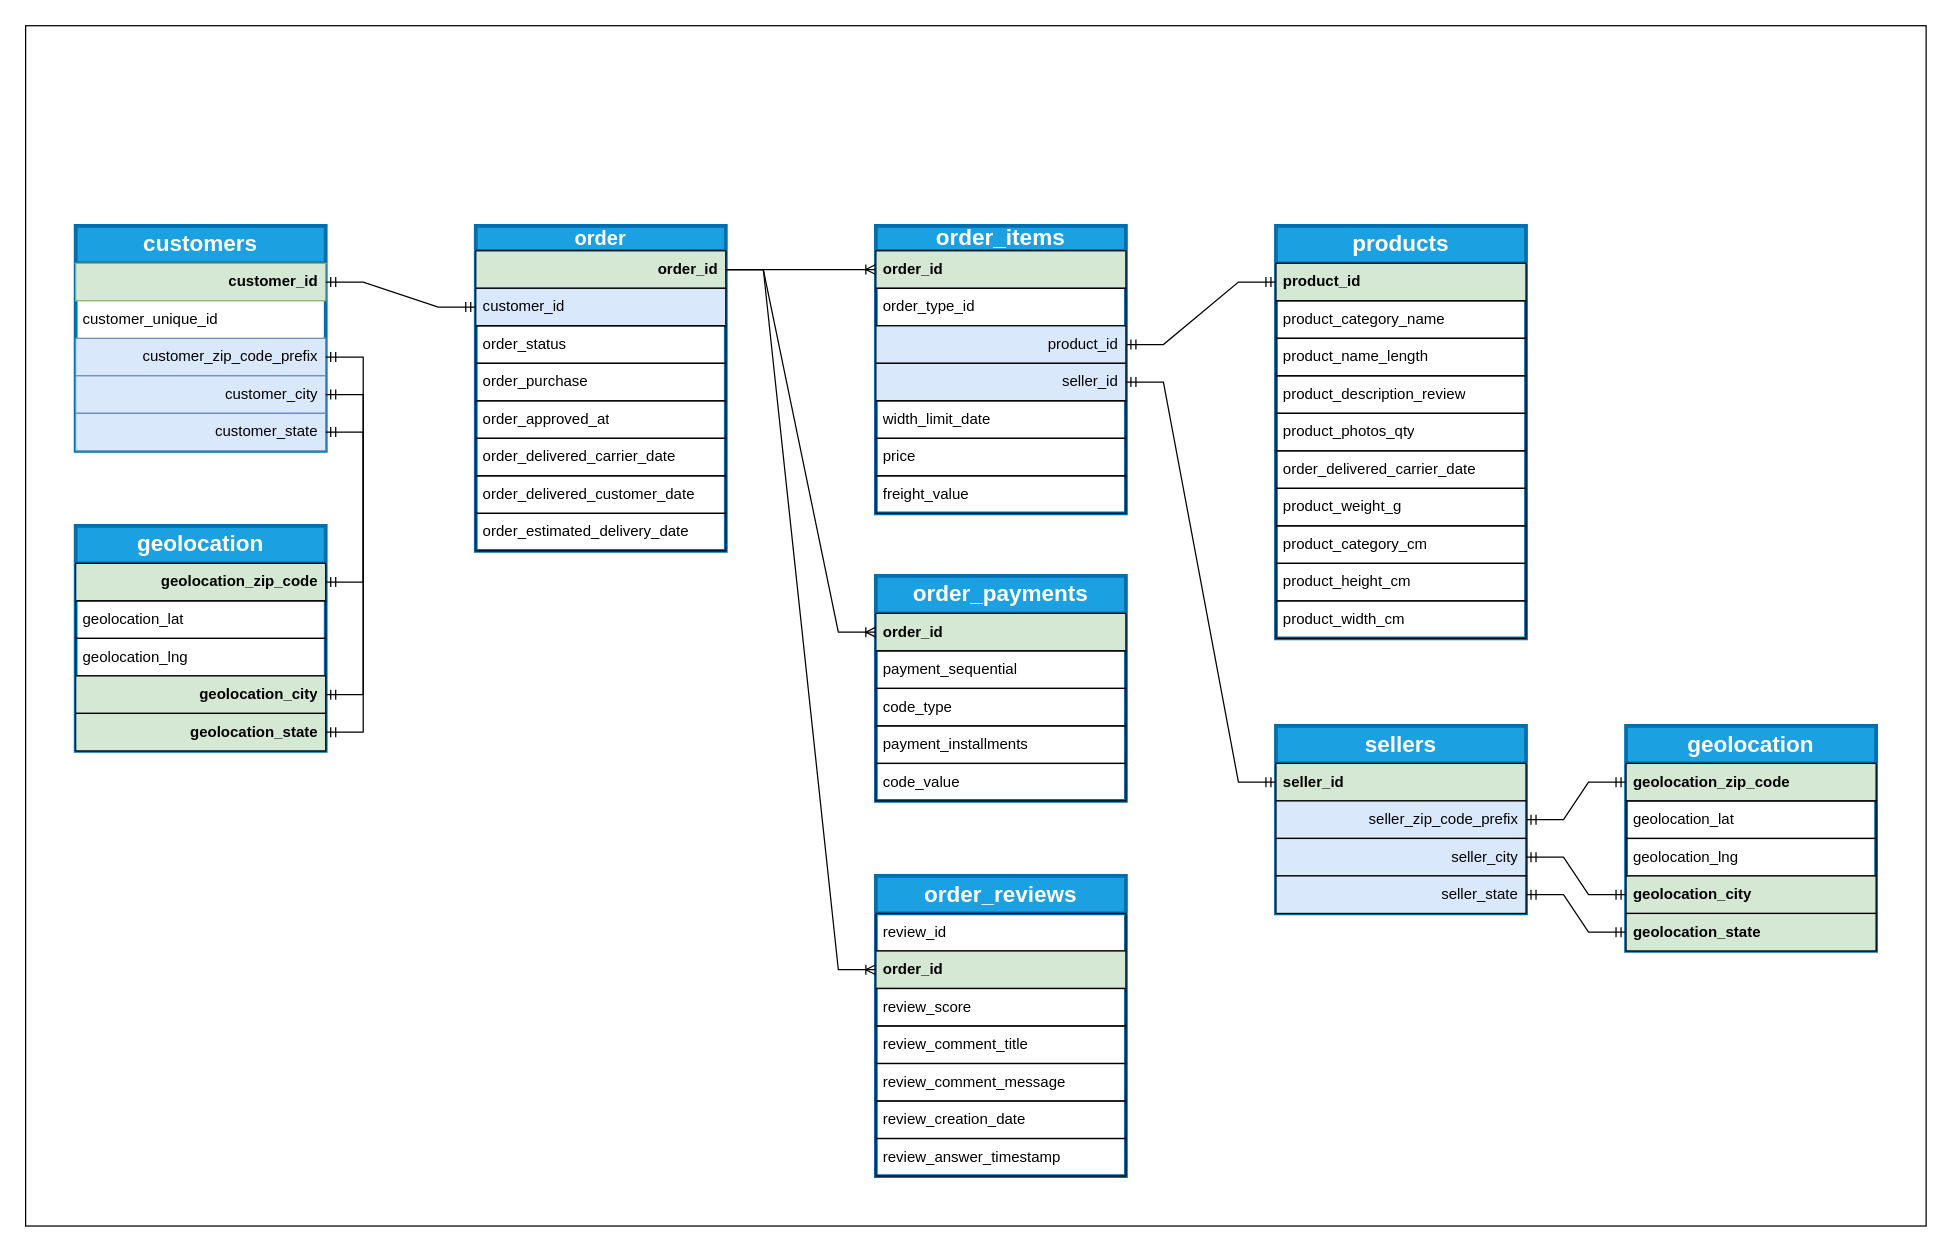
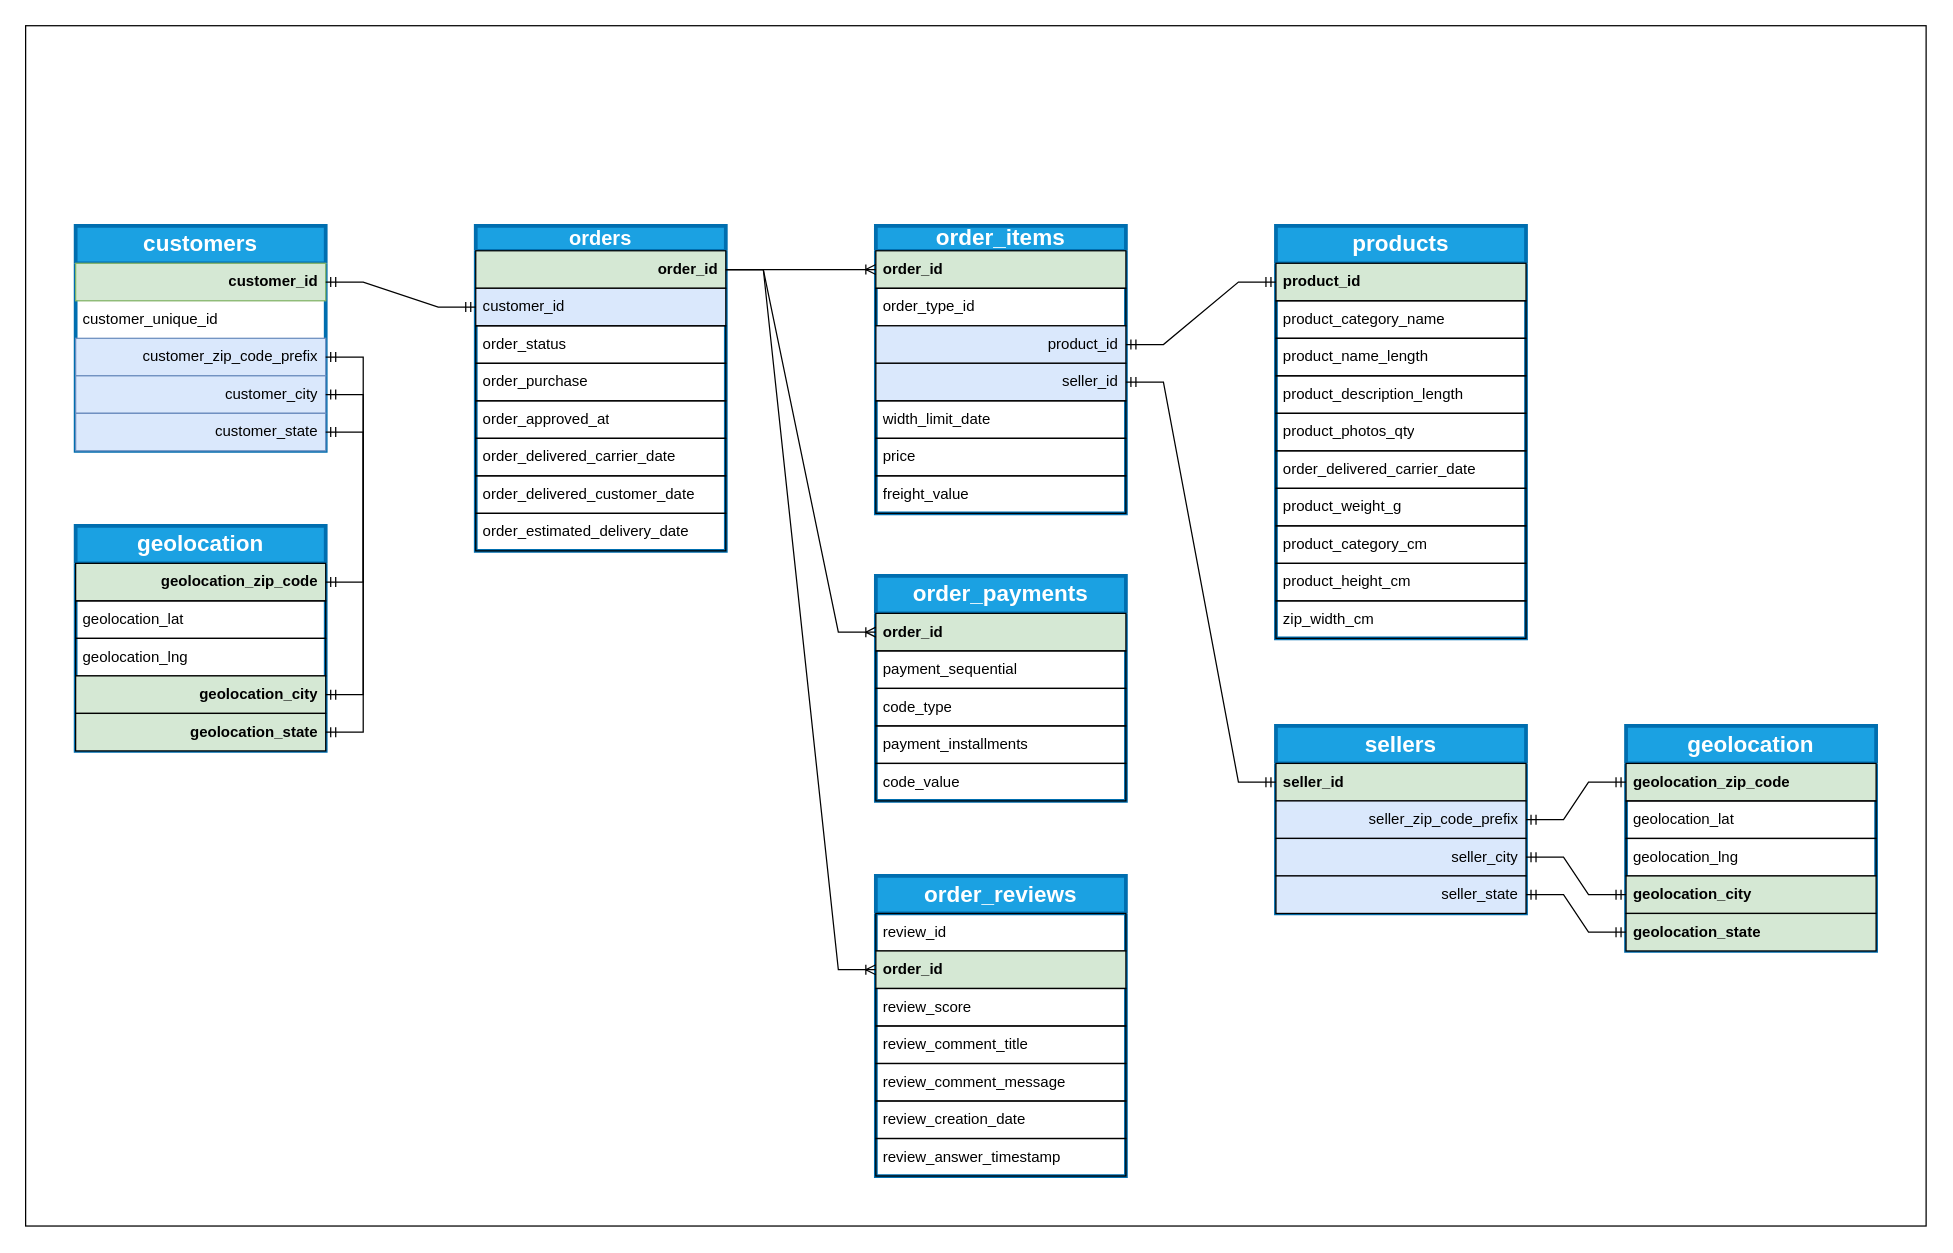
node "order": label "order" -> "orders"
node "product_description_review": label "product_description_review" -> "product_description_length"
node "product_width_cm": label "product_width_cm" -> "zip_width_cm"
